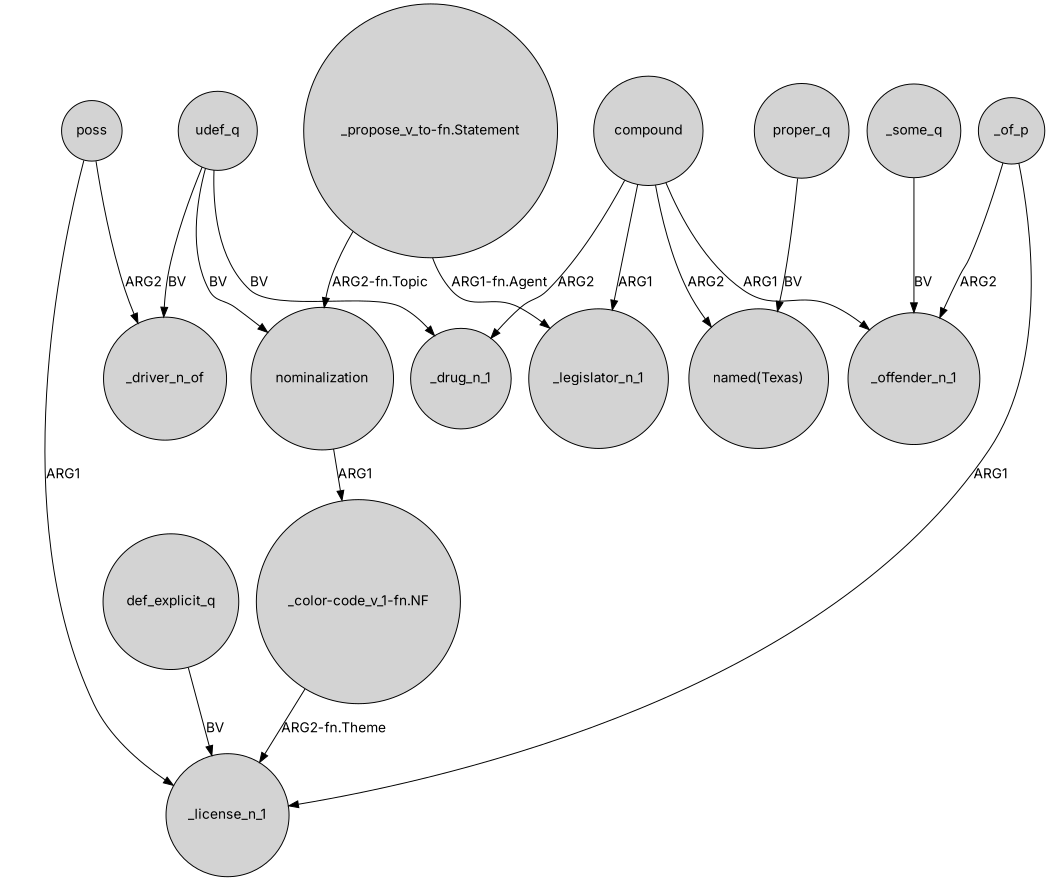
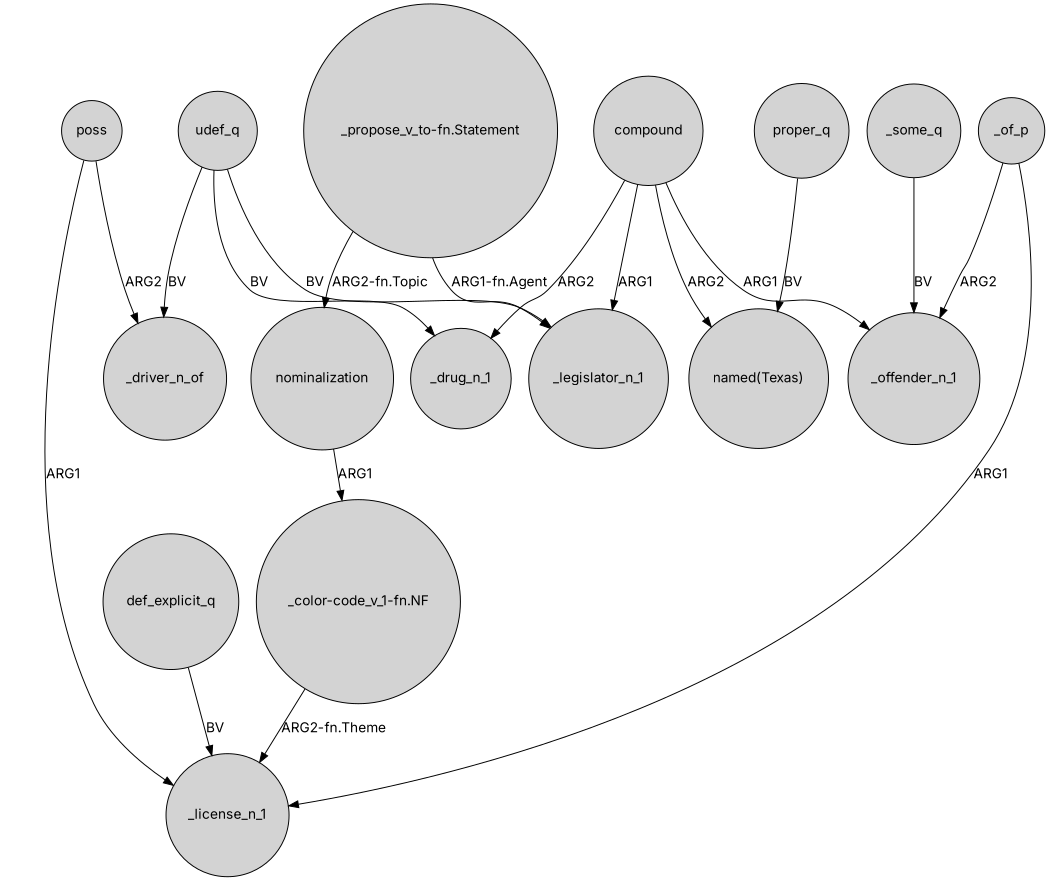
edge "udef_q" -> "nominalization": now "udef_q" -> "_legislator_n_1"
